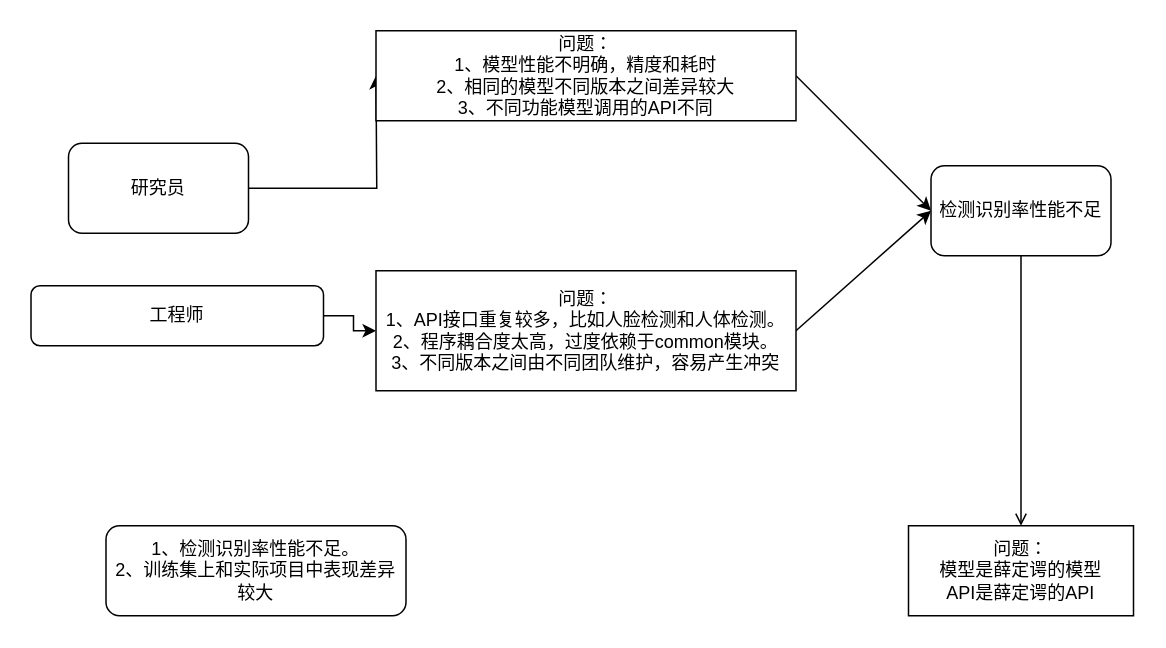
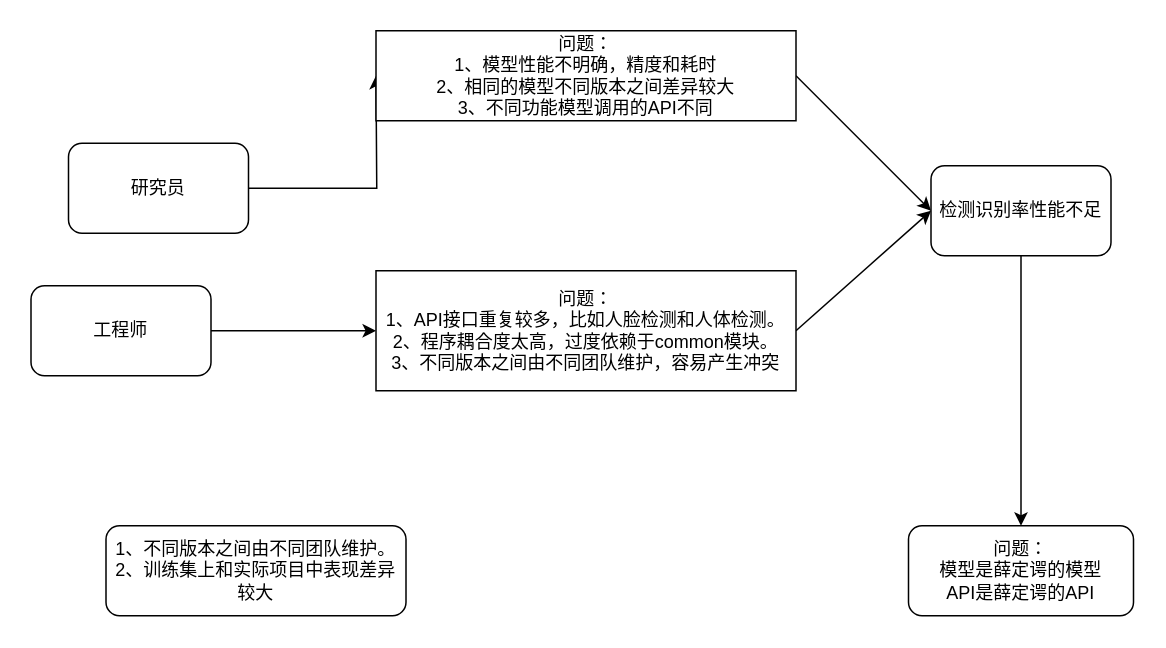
node "工程师": size 293x60 -> 180x90
edge "检测识别率性能不足" -> "问题： 模型是薛定谔的模型 API是薛定谔的API": arrowhead open -> classic
node "1、检测识别率性能不足。 2、训练集上和实际项目中表现差异较大": label "1、检测识别率性能不足。 2、训练集上和实际项目中表现差异较大" -> "1、不同版本之间由不同团队维护。 2、训练集上和实际项目中表现差异较大"
node "问题： 模型是薛定谔的模型 API是薛定谔的API": shape rectangle -> rounded rectangle
